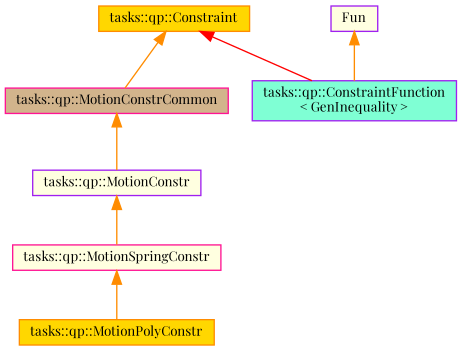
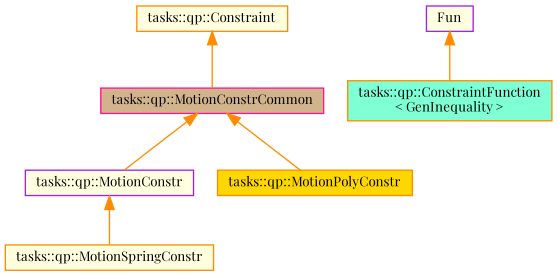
node "tasks::qp::Constraint": fillcolor gold -> lightyellow
edge "tasks::qp::ConstraintFunction < GenInequality >" -> "tasks::qp::Constraint": removed
node "tasks::qp::ConstraintFunction < GenInequality >": color purple -> darkorange
node "tasks::qp::MotionSpringConstr": color deeppink -> darkorange
edge "tasks::qp::MotionPolyConstr" -> "tasks::qp::MotionSpringConstr": now "tasks::qp::MotionPolyConstr" -> "tasks::qp::MotionConstrCommon"
